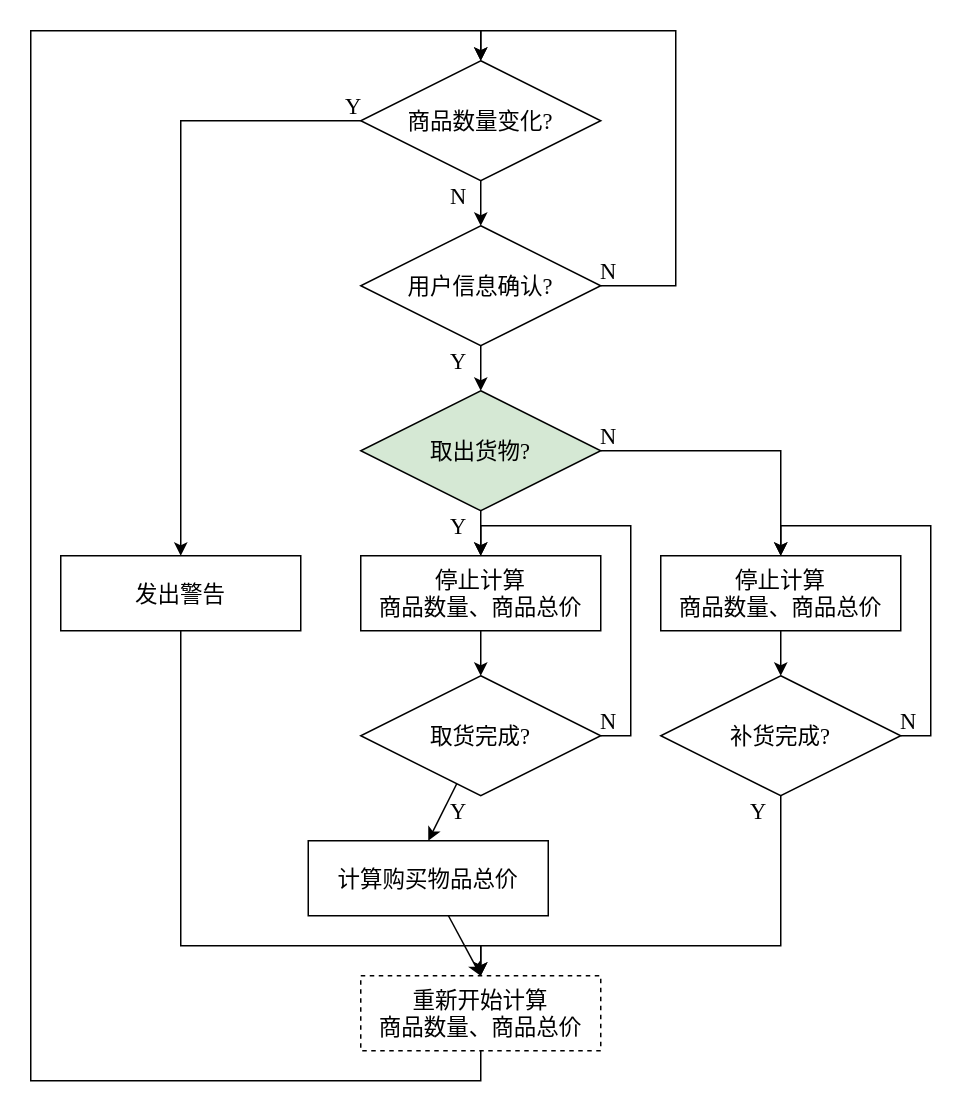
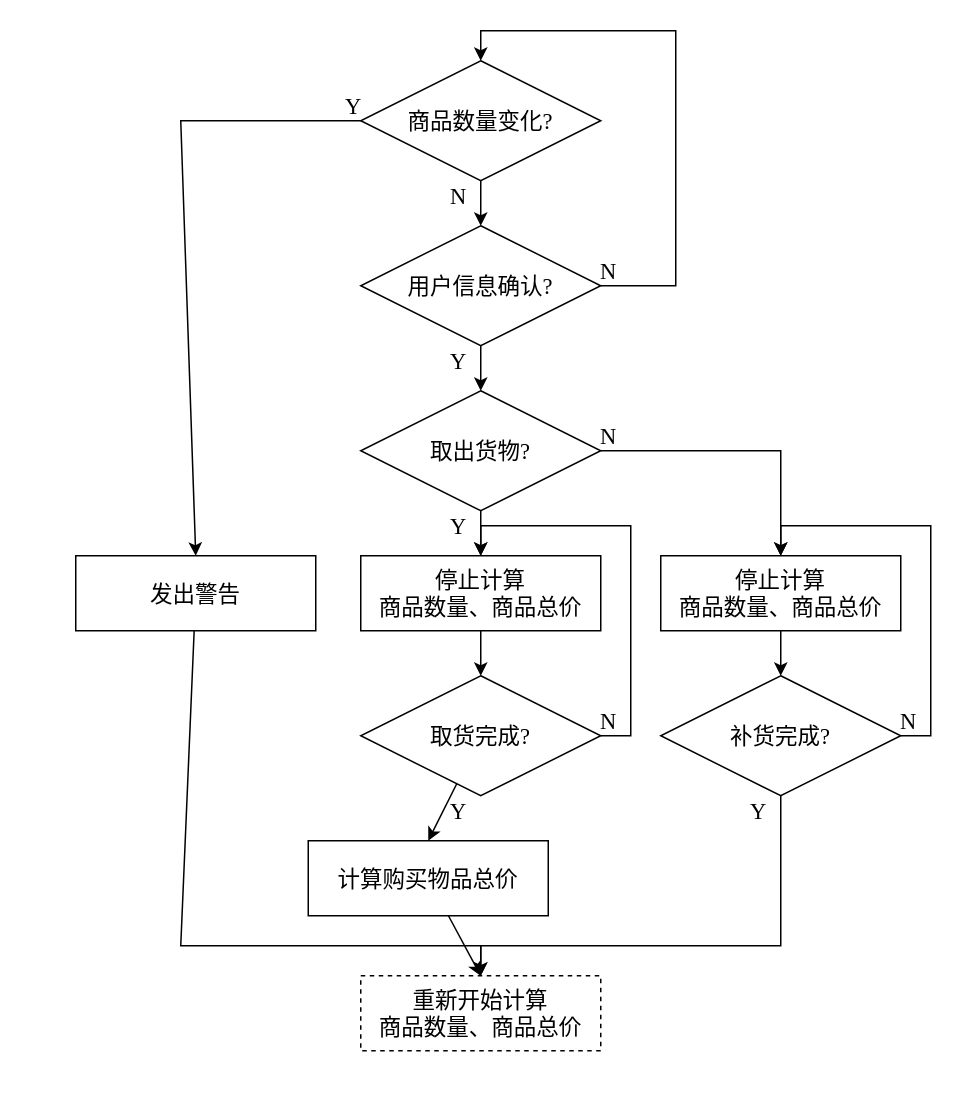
node "取出货物?": fillcolor #d5e8d4 -> #ffffff
edge "重新开始计算 商品数量、商品总价" -> "商品数量变化?": removed
node "发出警告": moved (181, 593) -> (196, 593)
